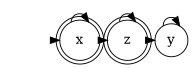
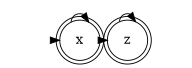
node "y": removed
